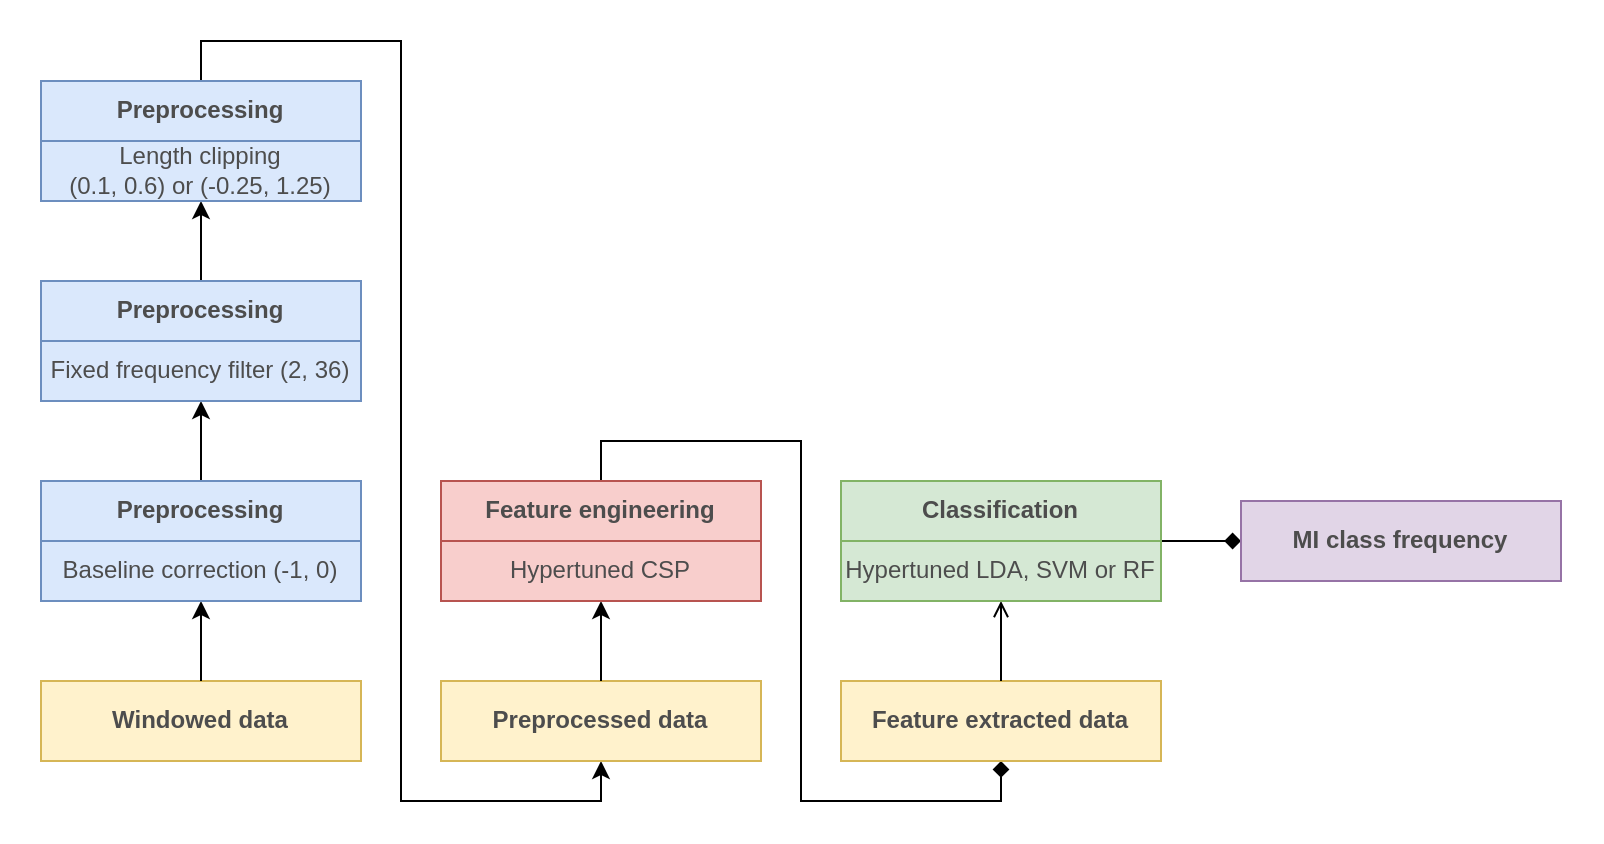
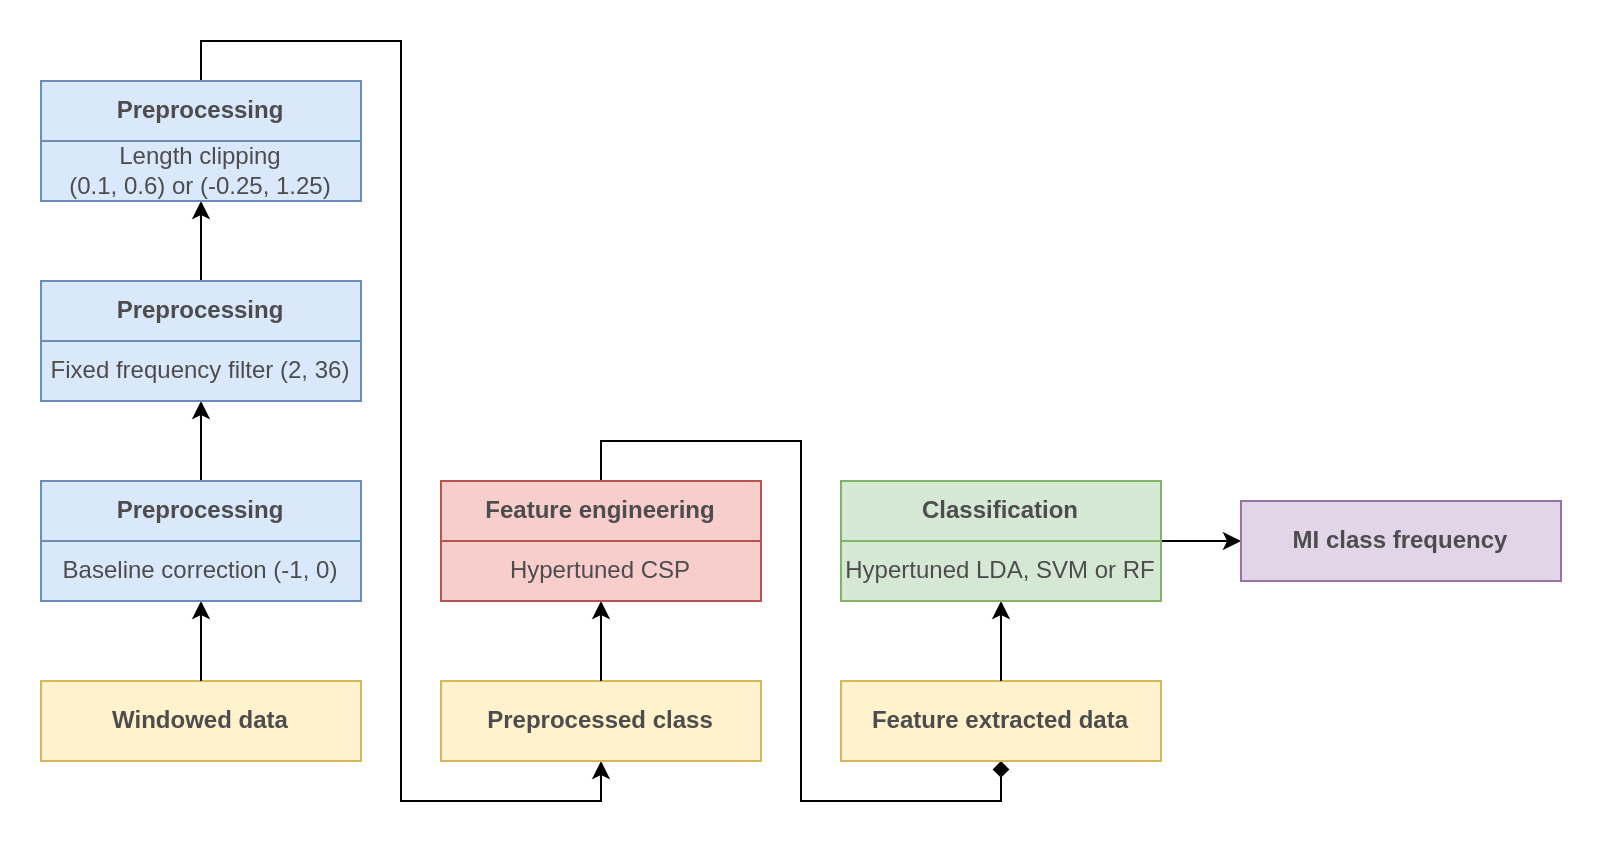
edge "Hypertuned LDA, SVM or RF" -> "MI class frequency": arrowhead diamond -> classic
edge "Feature extracted data" -> "Hypertuned LDA, SVM or RF": arrowhead open -> classic
node "Preprocessed data": label "Preprocessed data" -> "Preprocessed class"
